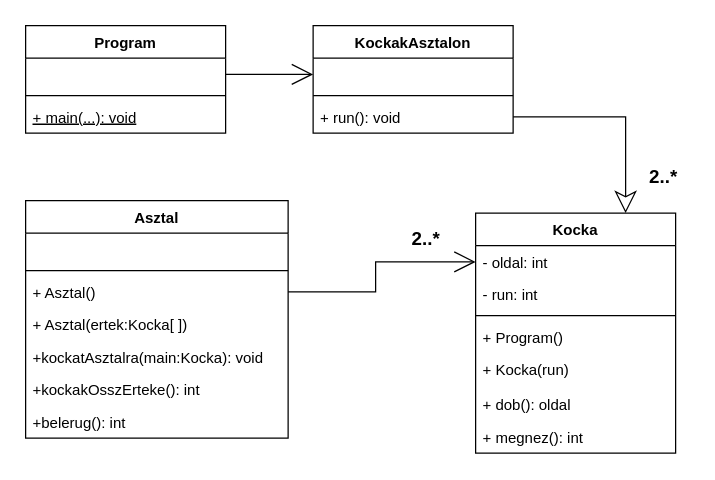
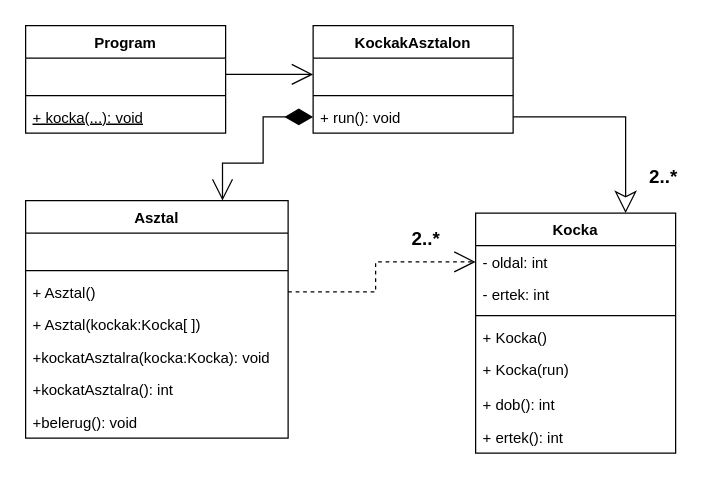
node "+ main(...): void": label "+ main(...): void" -> "+ kocka(...): void"
edge "+ run(): void" -- "Asztal": added
edge "+ Asztal()" -> "- oldal: int": style solid -> dashed
node "- run: int": label "- run: int" -> "- ertek: int"
node "+ Asztal(ertek:Kocka[ ])": label "+ Asztal(ertek:Kocka[ ])" -> "+ Asztal(kockak:Kocka[ ])"
node "+ Program()": label "+ Program()" -> "+ Kocka()"
node "+kockatAsztalra(main:Kocka): void": label "+kockatAsztalra(main:Kocka): void" -> "+kockatAsztalra(kocka:Kocka): void"
node "+kockakOsszErteke(): int": label "+kockakOsszErteke(): int" -> "+kockatAsztalra(): int"
node "+ dob(): oldal": label "+ dob(): oldal" -> "+ dob(): int"
node "+belerug(): int": label "+belerug(): int" -> "+belerug(): void"
node "+ megnez(): int": label "+ megnez(): int" -> "+ ertek(): int"
